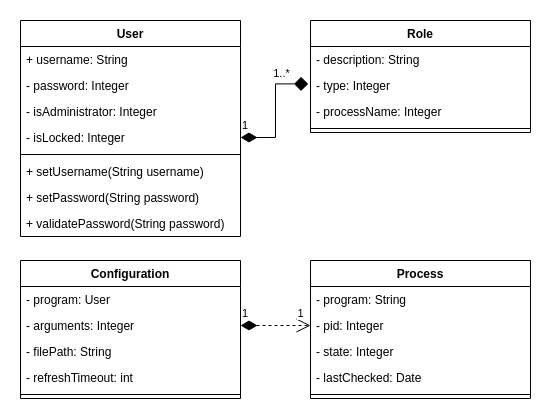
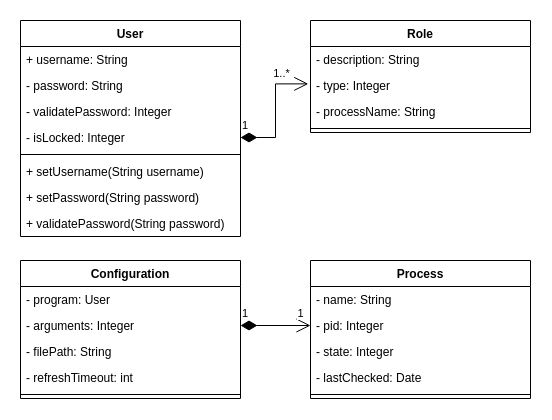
edge "- type: Integer" -- "- isLocked: Integer": arrowhead diamond -> open
node "- password: Integer": label "- password: Integer" -> "- password: String"
node "- isAdministrator: Integer": label "- isAdministrator: Integer" -> "- validatePassword: Integer"
node "- processName: Integer": label "- processName: Integer" -> "- processName: String"
node "- program: String": label "- program: String" -> "- name: String"
edge "- arguments: Integer" -- "- pid: Integer": style dashed -> solid
